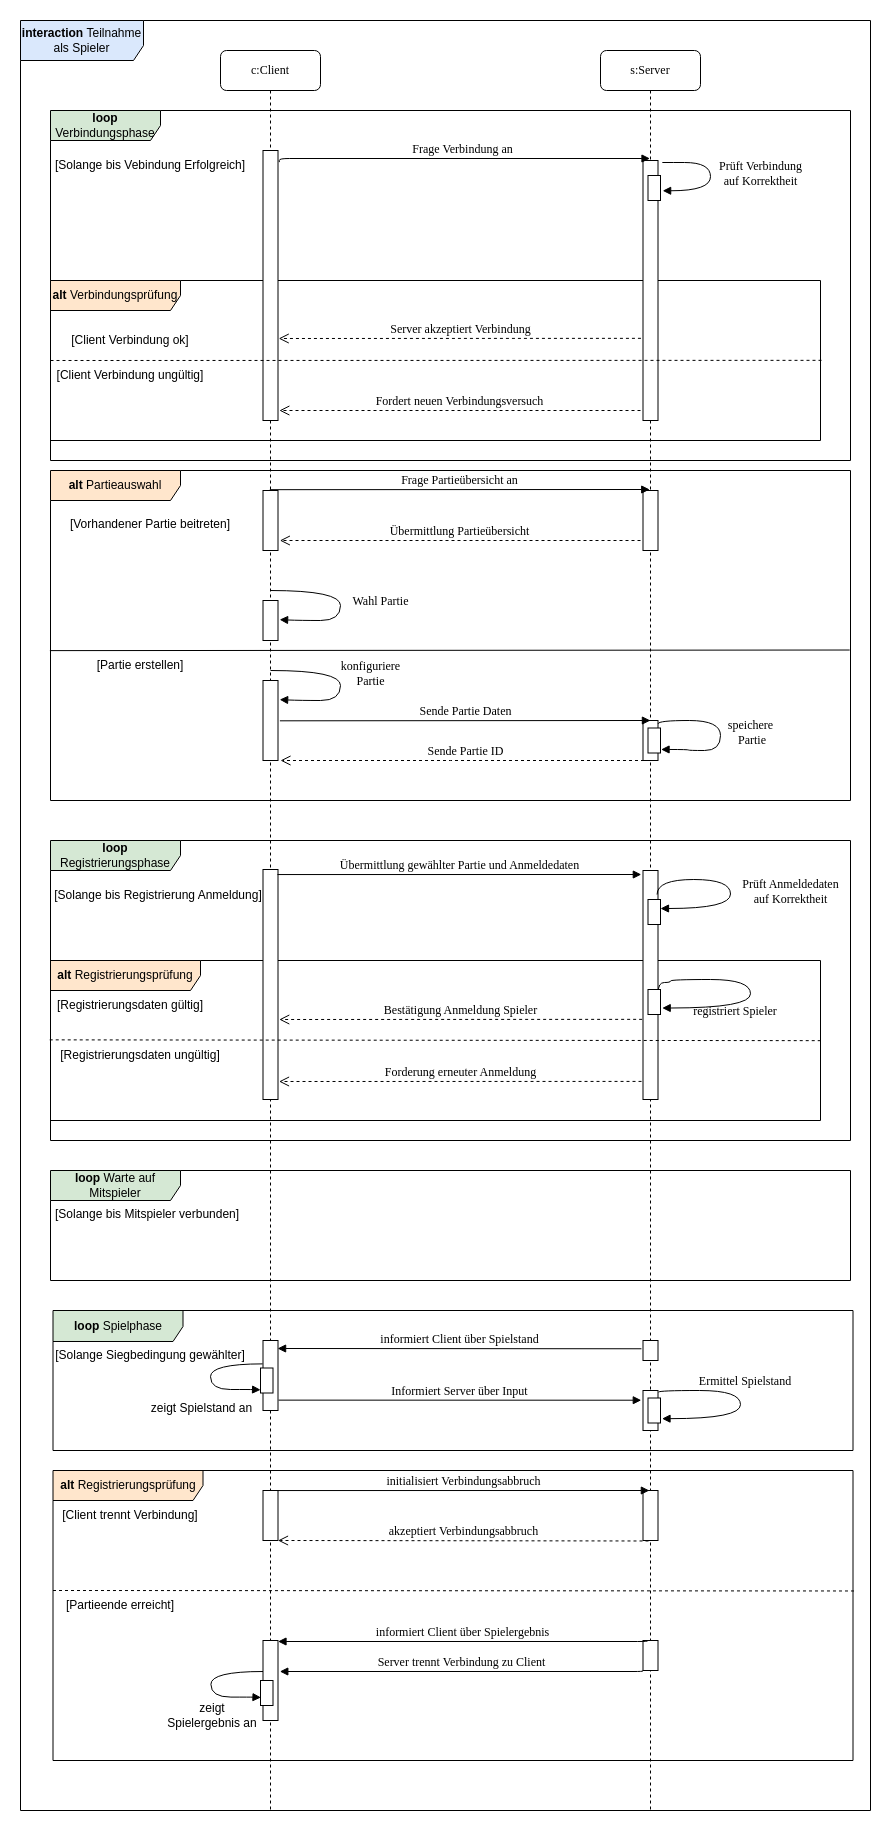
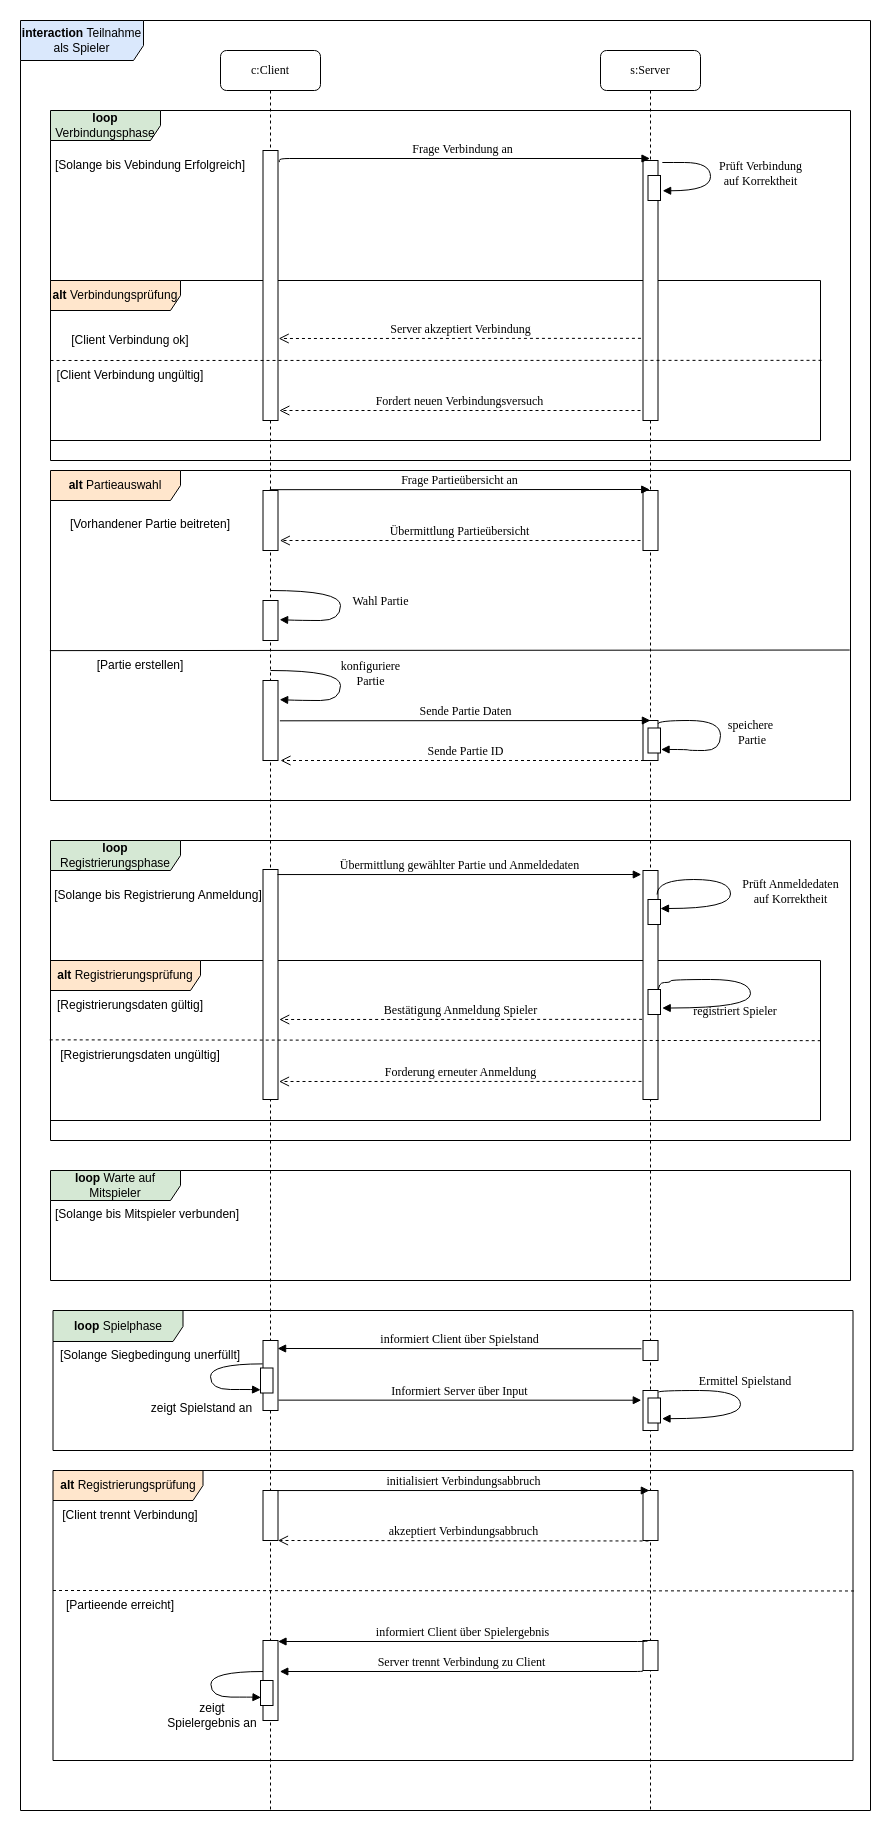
node "[Solange Siegbedingung gewählter]": label "[Solange Siegbedingung gewählter]" -> "[Solange Siegbedingung unerfüllt]"
